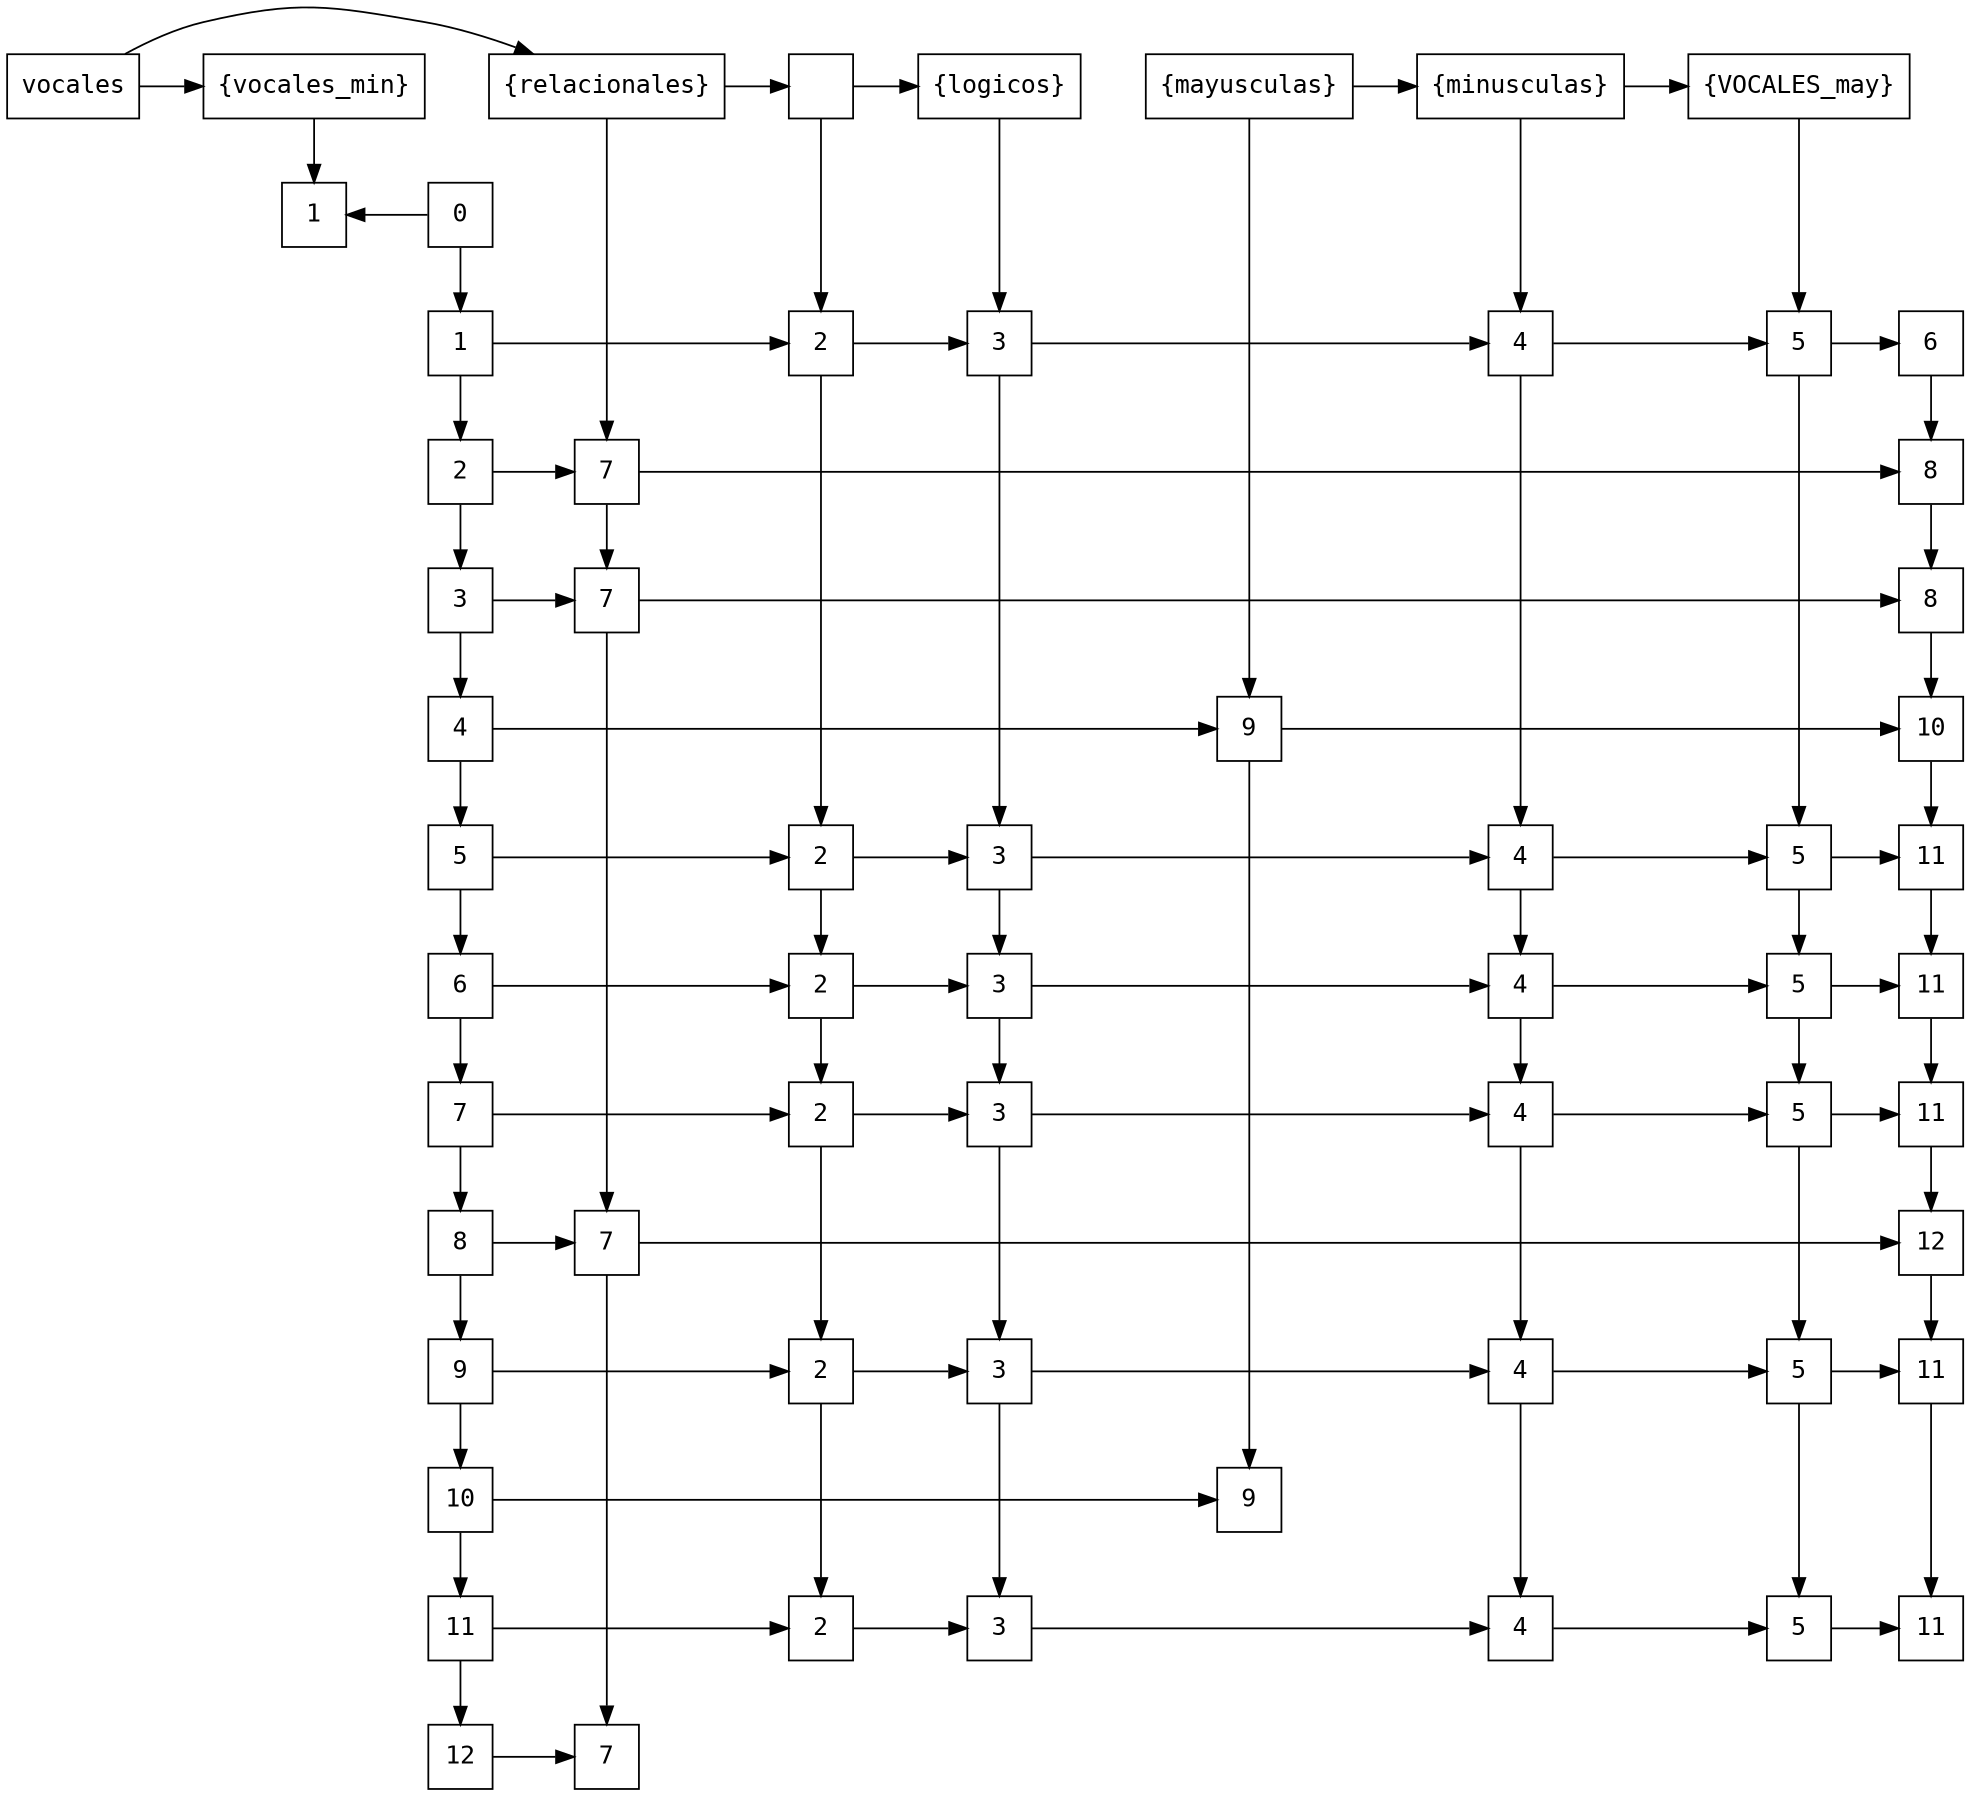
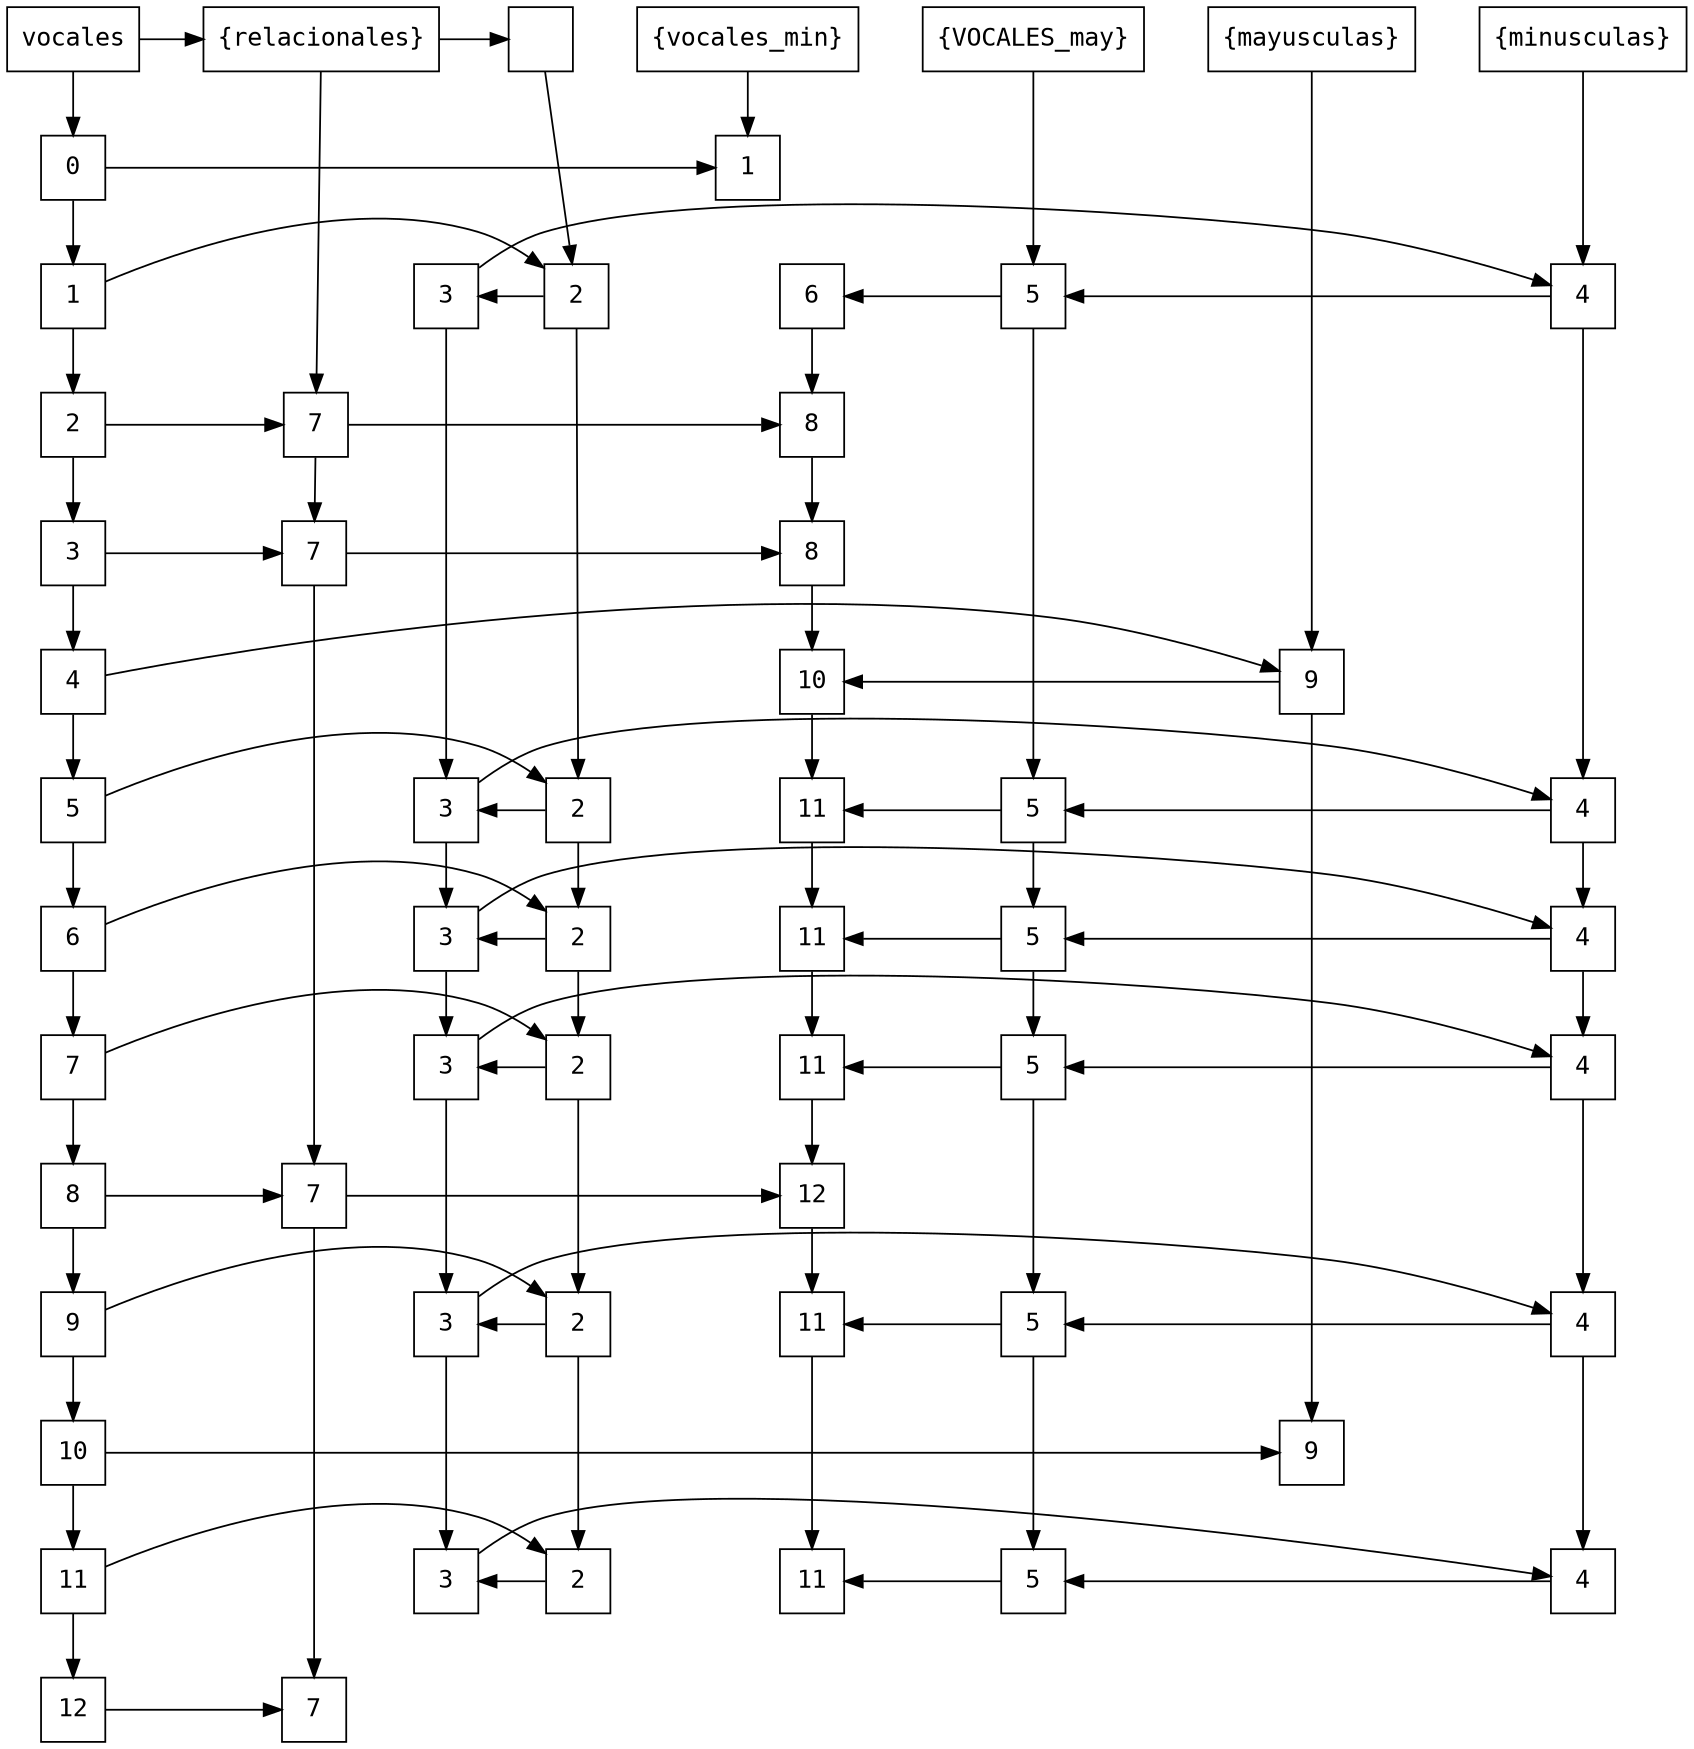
edge "vocales" -> "{vocales_min}": now "vocales" -> "0"
node "{logicos}": removed
edge "{mayusculas}" -> "{minusculas}": removed
edge "{minusculas}" -> "{VOCALES_may}": removed
